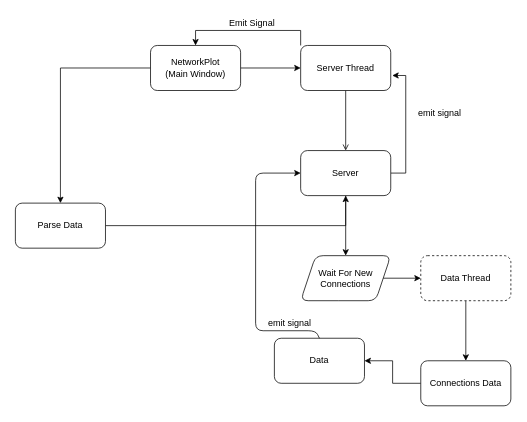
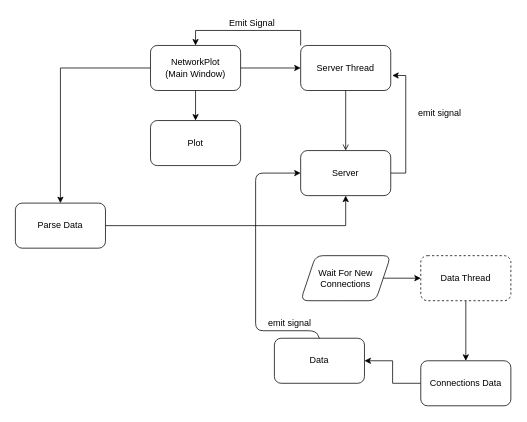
edge "NetworkPlot (Main Window)" -> "Plot": added
node "Plot": added
edge "Server" -> "Wait For New Connections": removed
